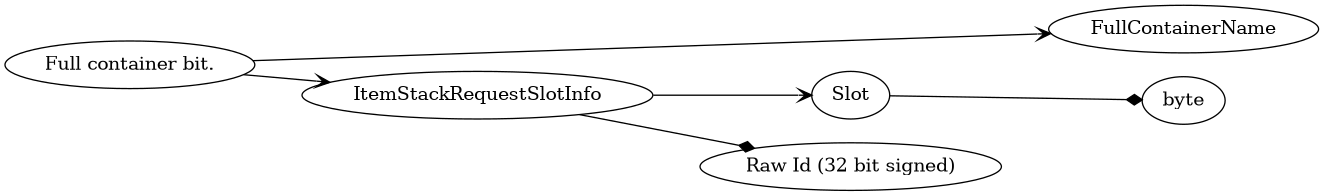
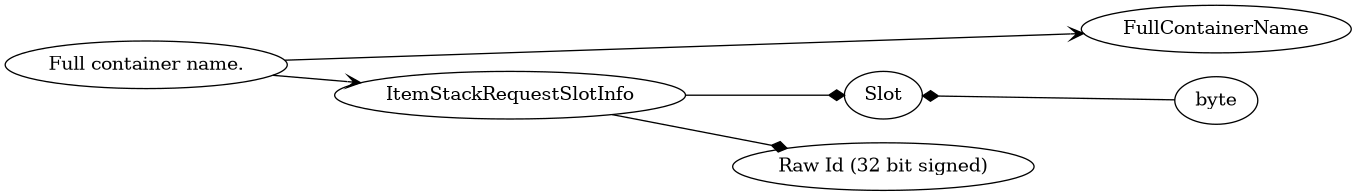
node "Full container bit.": label "Full container bit." -> "Full container name."
edge "ItemStackRequestSlotInfo" -> "Slot": arrowhead vee -> diamond
edge "Slot" -> "byte": reversed
